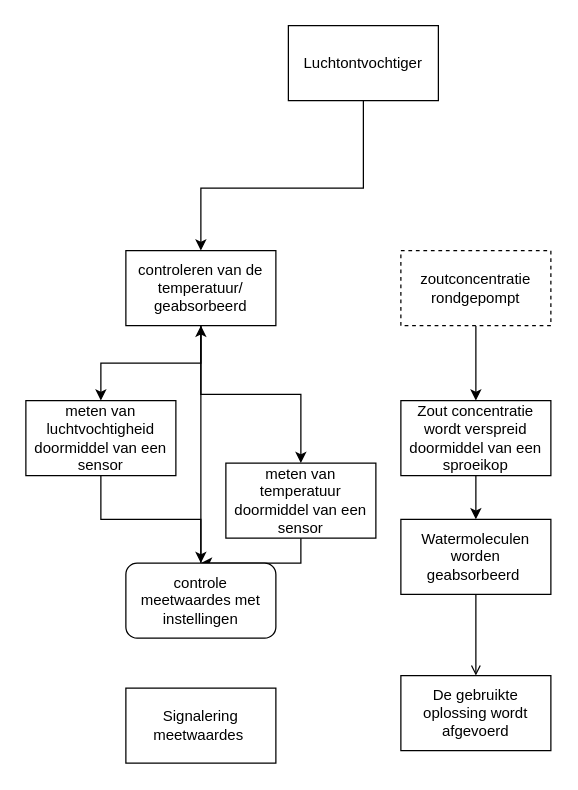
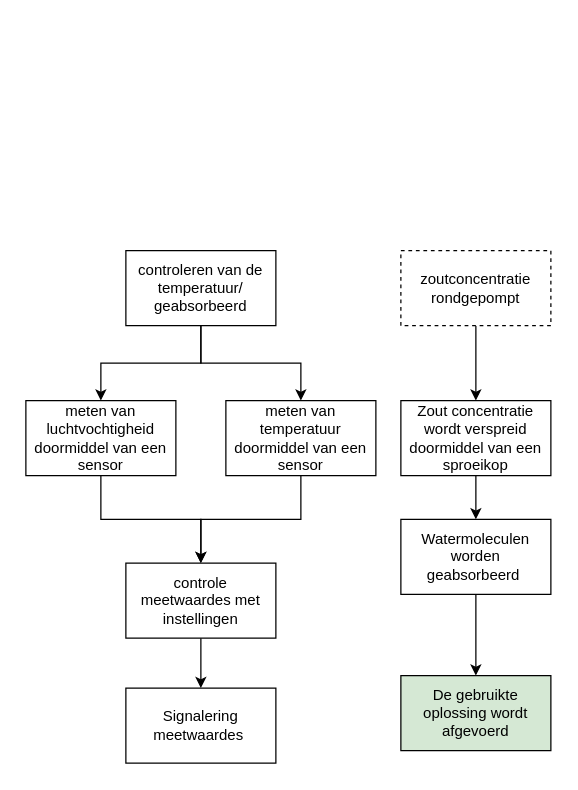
node "Luchtontvochtiger": removed
edge "Luchtontvochtiger" -> "controleren van de temperatuur/ geabsorbeerd": removed
edge "controle meetwaardes met instellingen" -> "controleren van de temperatuur/ geabsorbeerd": now "controle meetwaardes met instellingen" -> "Signalering meetwaardes"
node "meten van temperatuur doormiddel van een sensor": moved (301, 501) -> (301, 438)
node "controle meetwaardes met instellingen": shape rounded rectangle -> rectangle
edge "Watermoleculen worden geabsorbeerd" -> "De gebruikte oplossing wordt afgevoerd": arrowhead open -> classic
node "De gebruikte oplossing wordt afgevoerd": fillcolor #ffffff -> #d5e8d4
